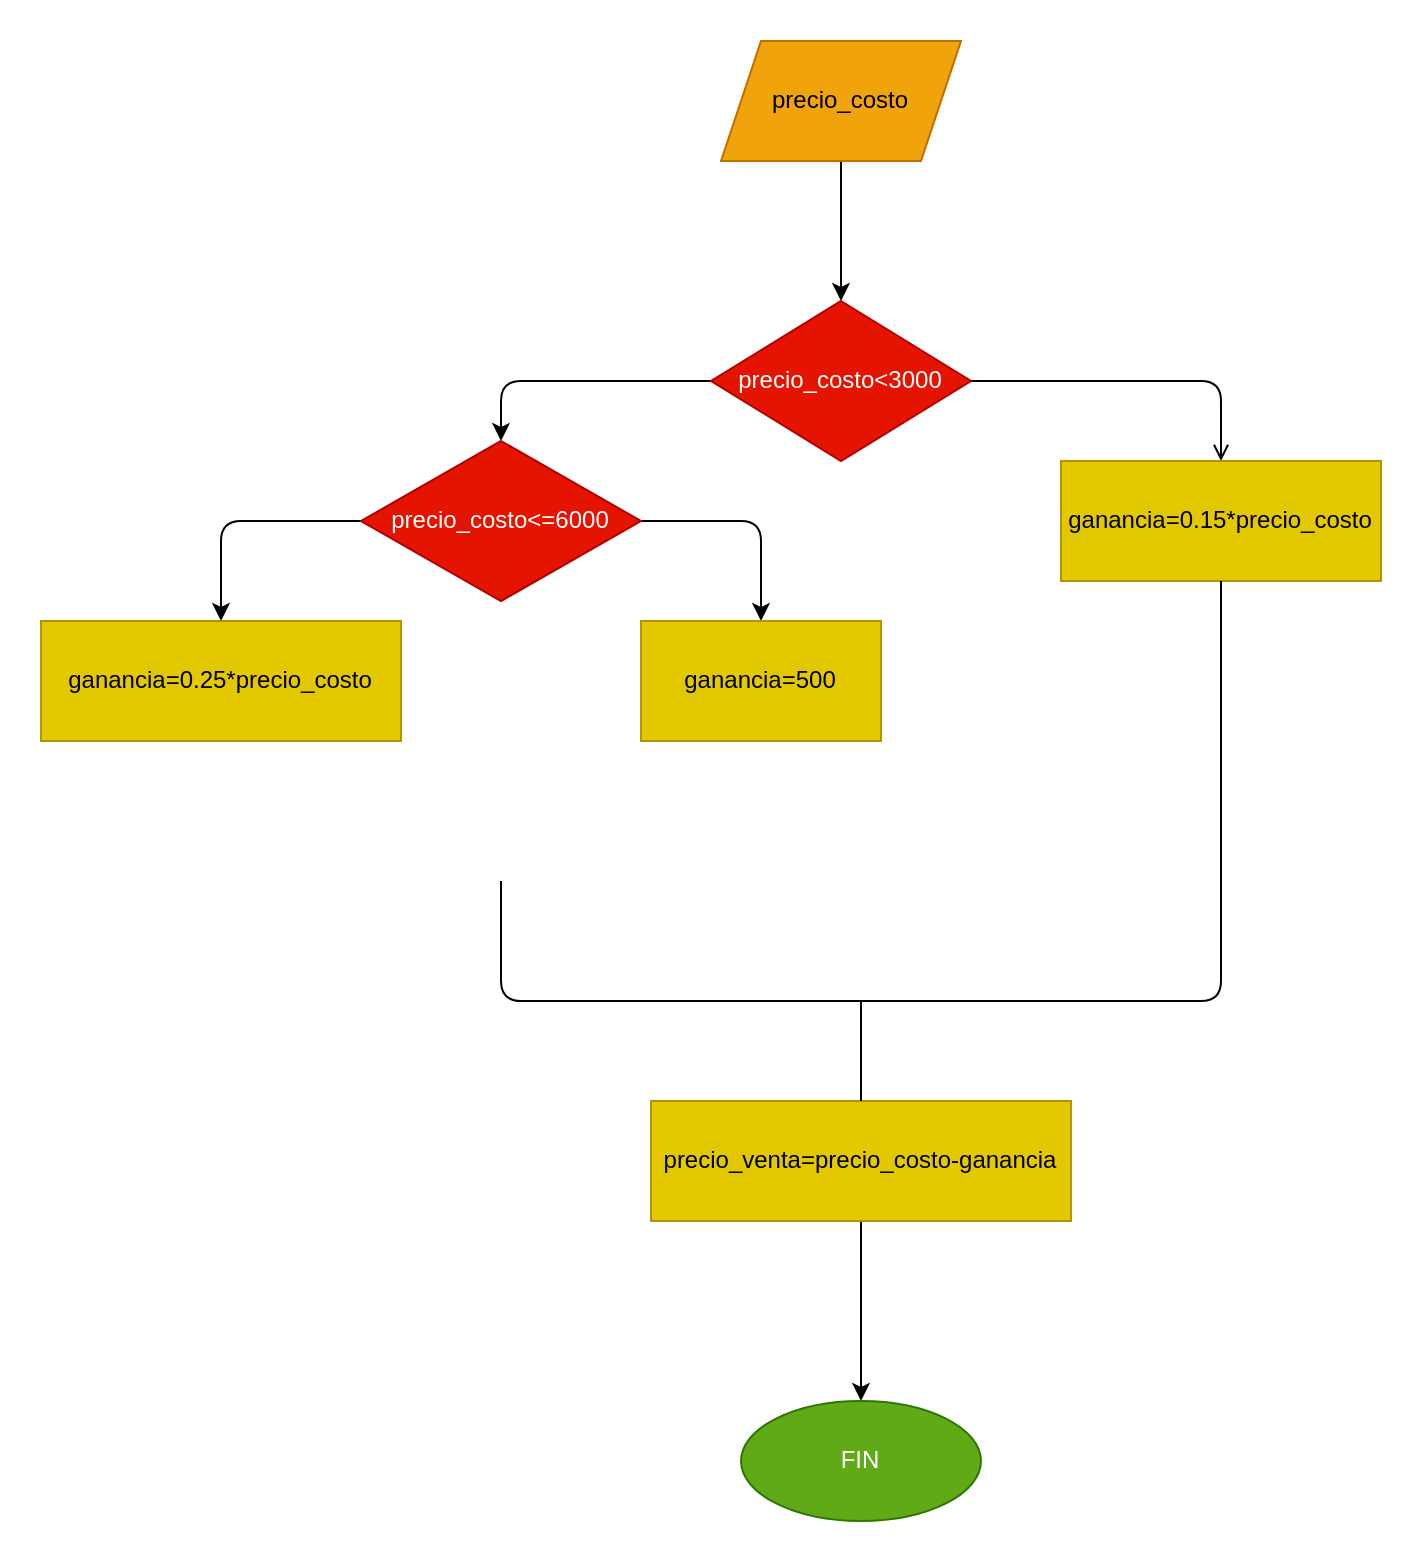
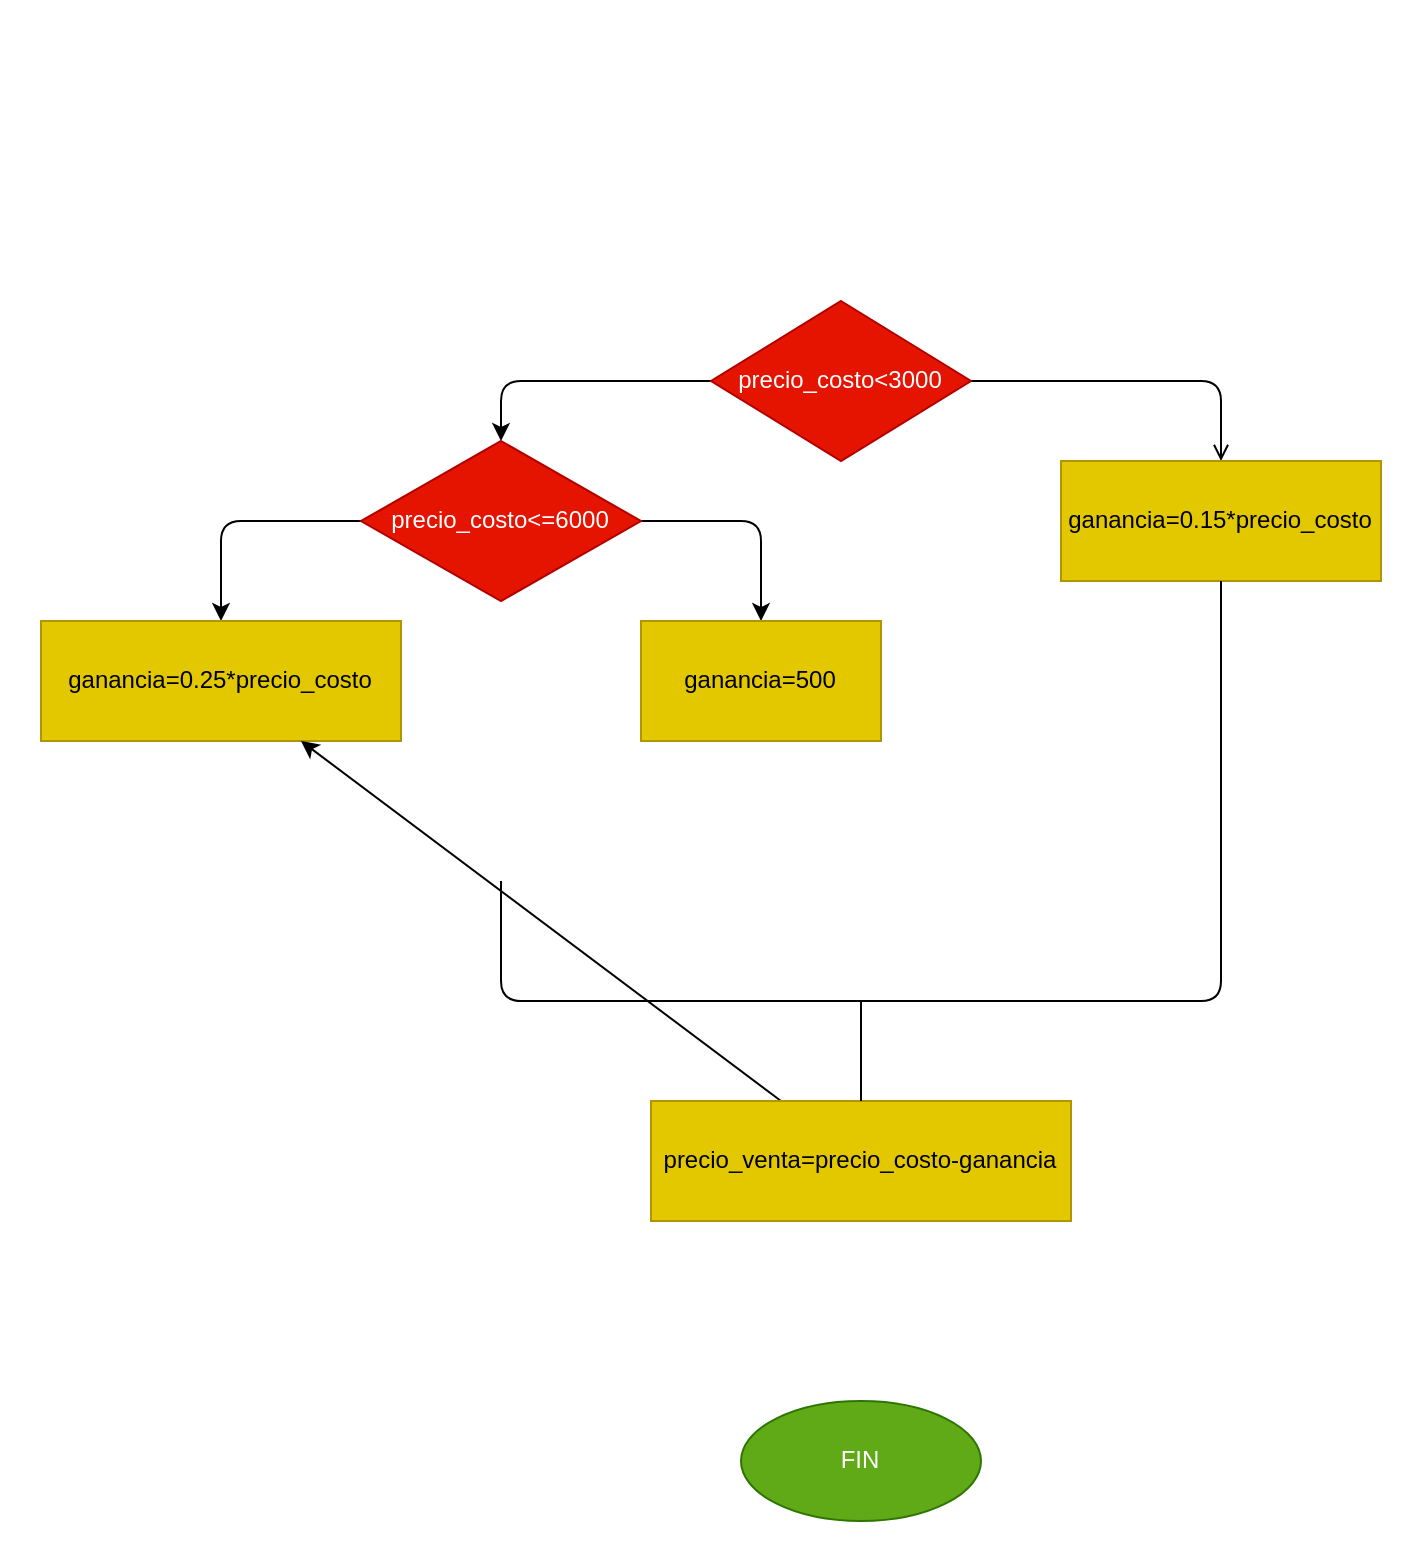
node "precio_costo": removed
edge "precio_costo" -> "precio_costo<3000": removed
edge "precio_venta=precio_costo-ganancia" -> "FIN": now "precio_venta=precio_costo-ganancia" -> "ganancia=0.25*precio_costo"
